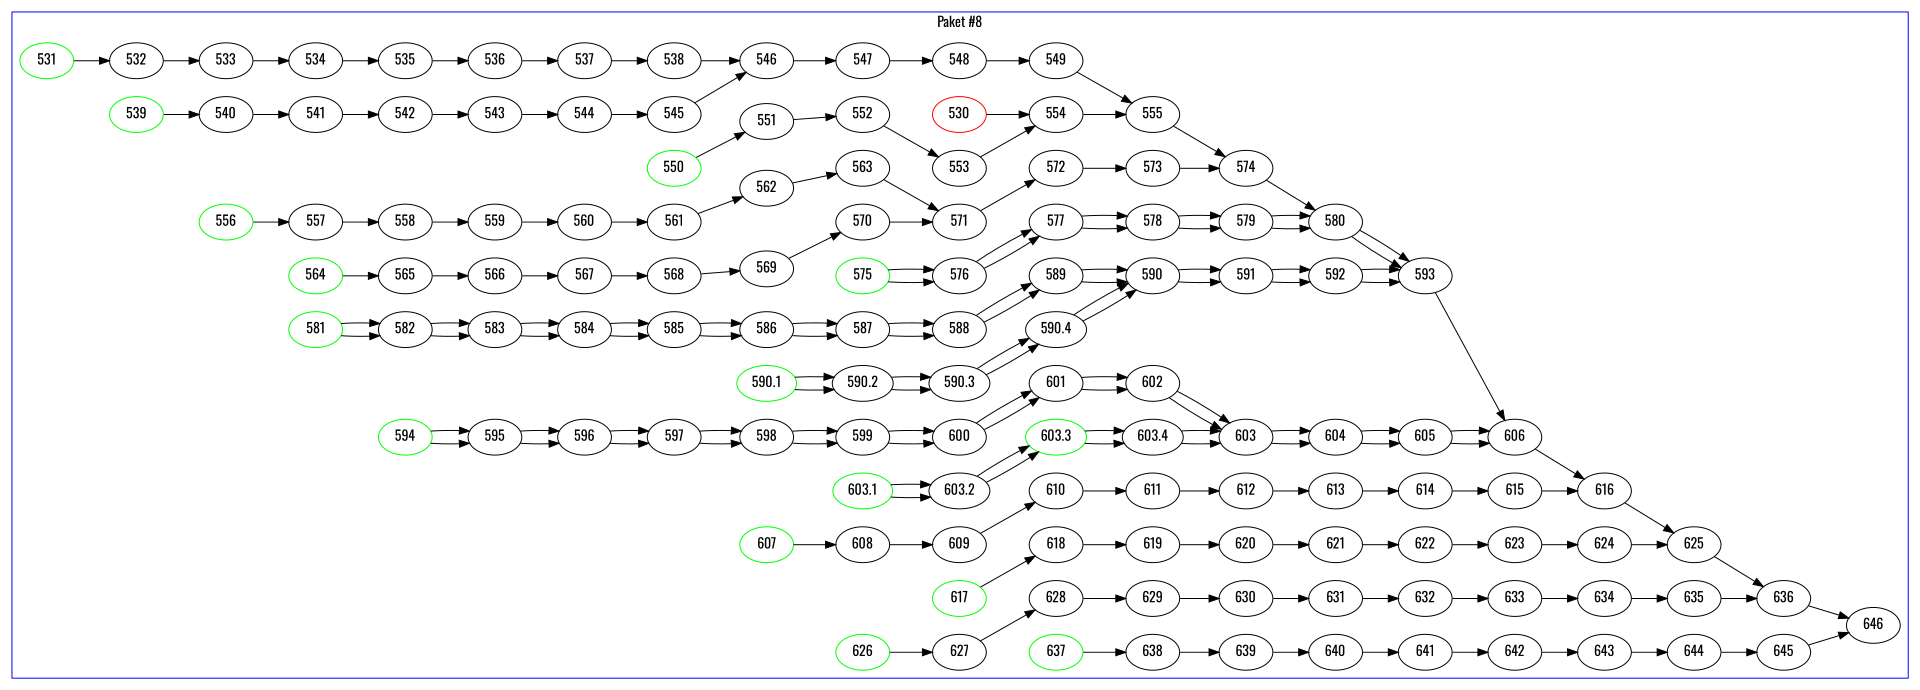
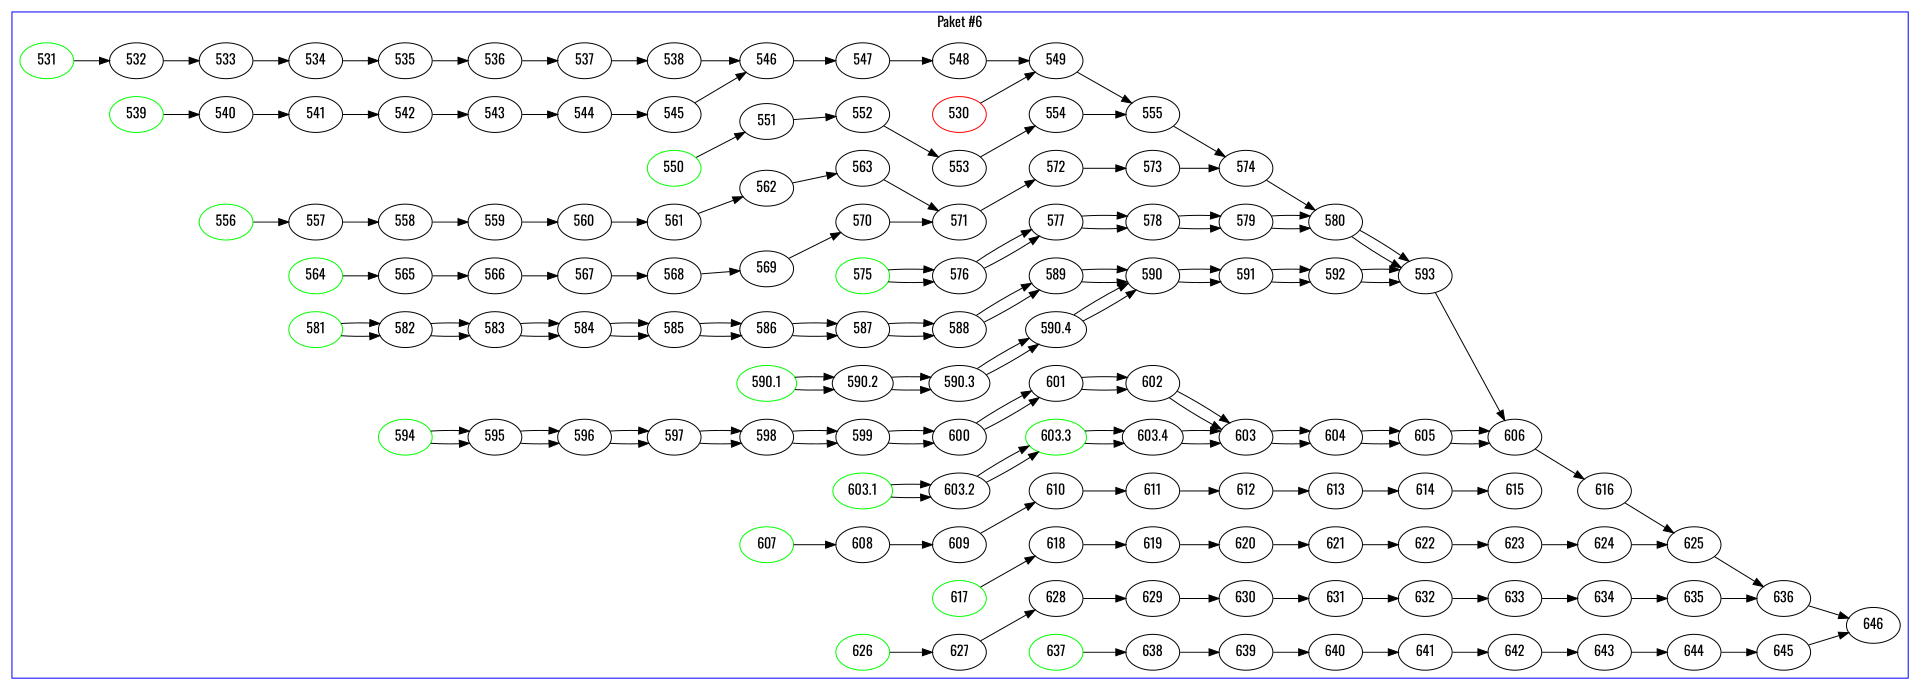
cluster "Paket #8": label "Paket #8" -> "Paket #6"
edge "530" -> "554": now "530" -> "549"
edge "615" -> "616": removed
